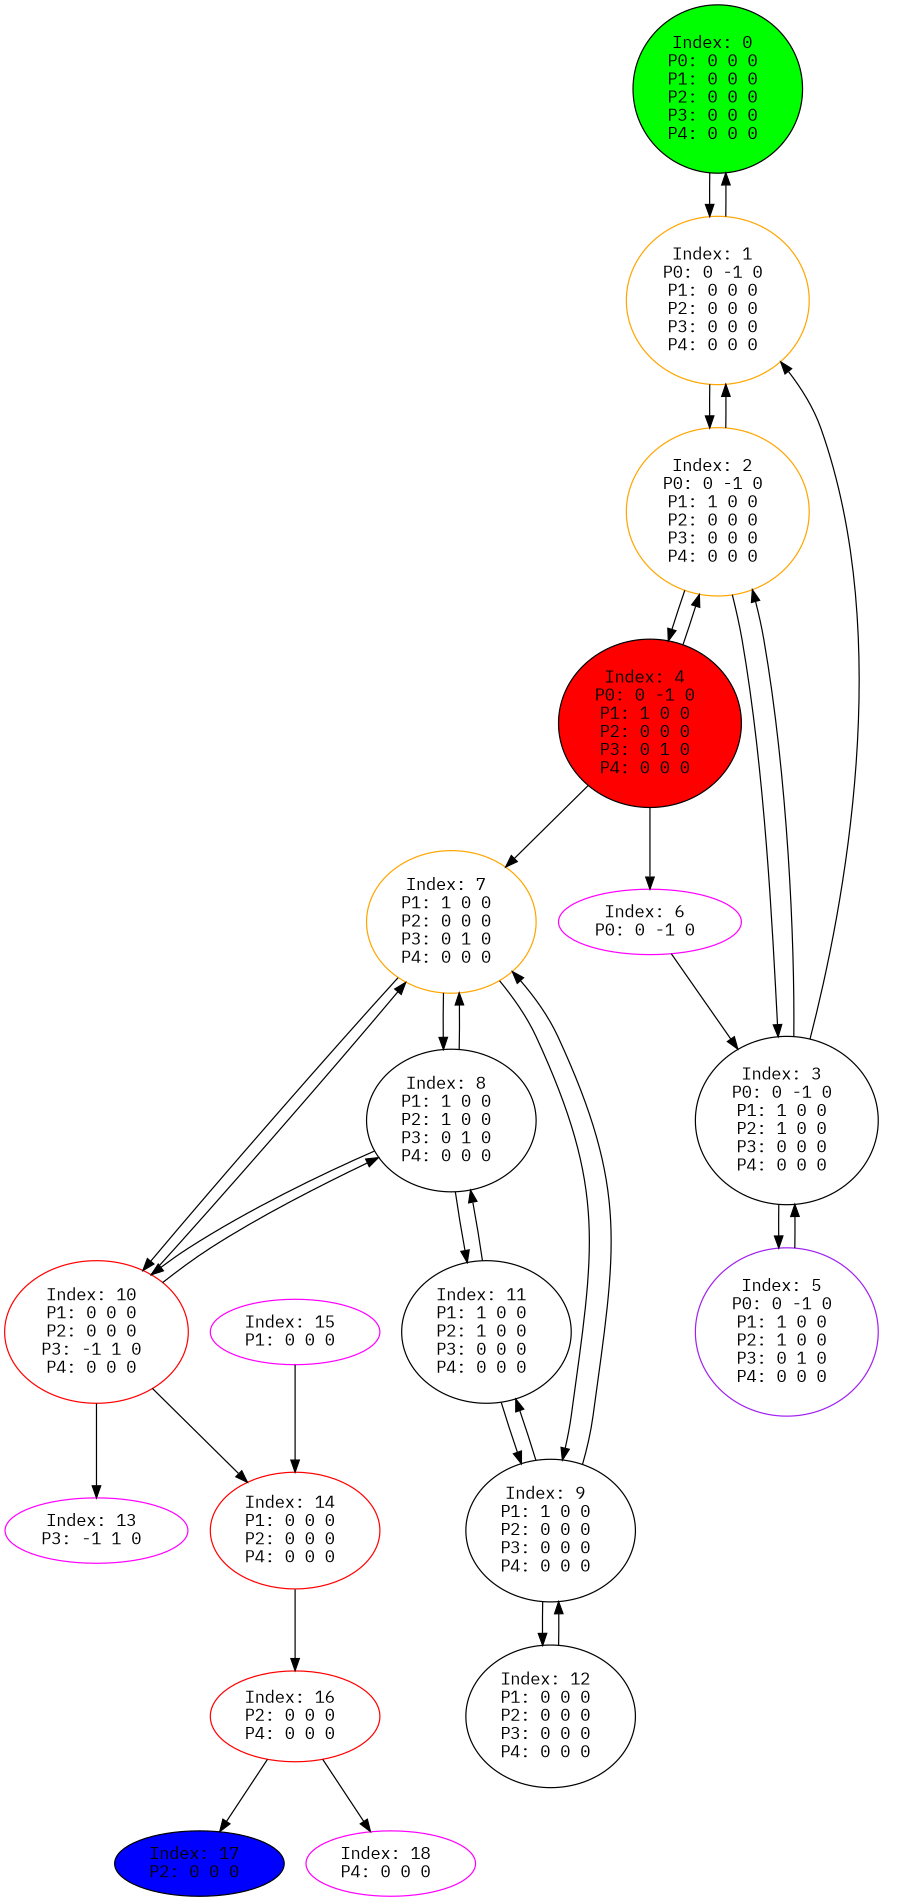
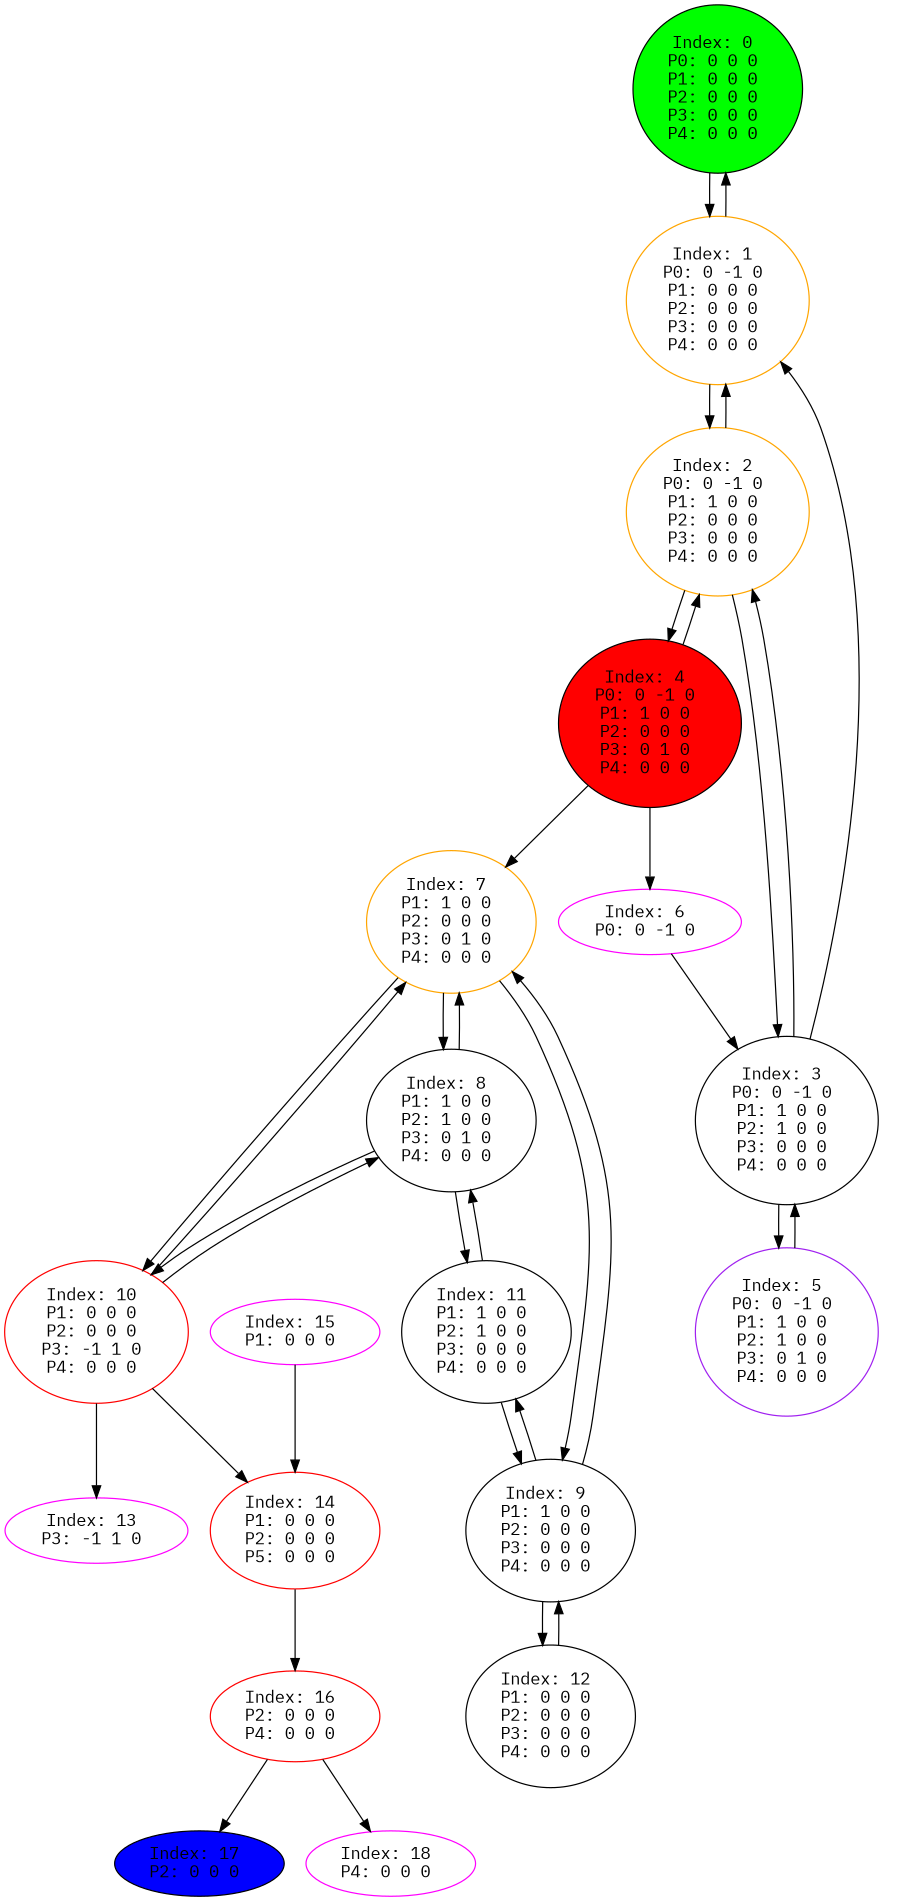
node "Index: 14 P1: 0 0 0 P2: 0 0 0 P4: 0 0 0": label "Index: 14 P1: 0 0 0 P2: 0 0 0 P4: 0 0 0" -> "Index: 14 P1: 0 0 0 P2: 0 0 0 P5: 0 0 0"
